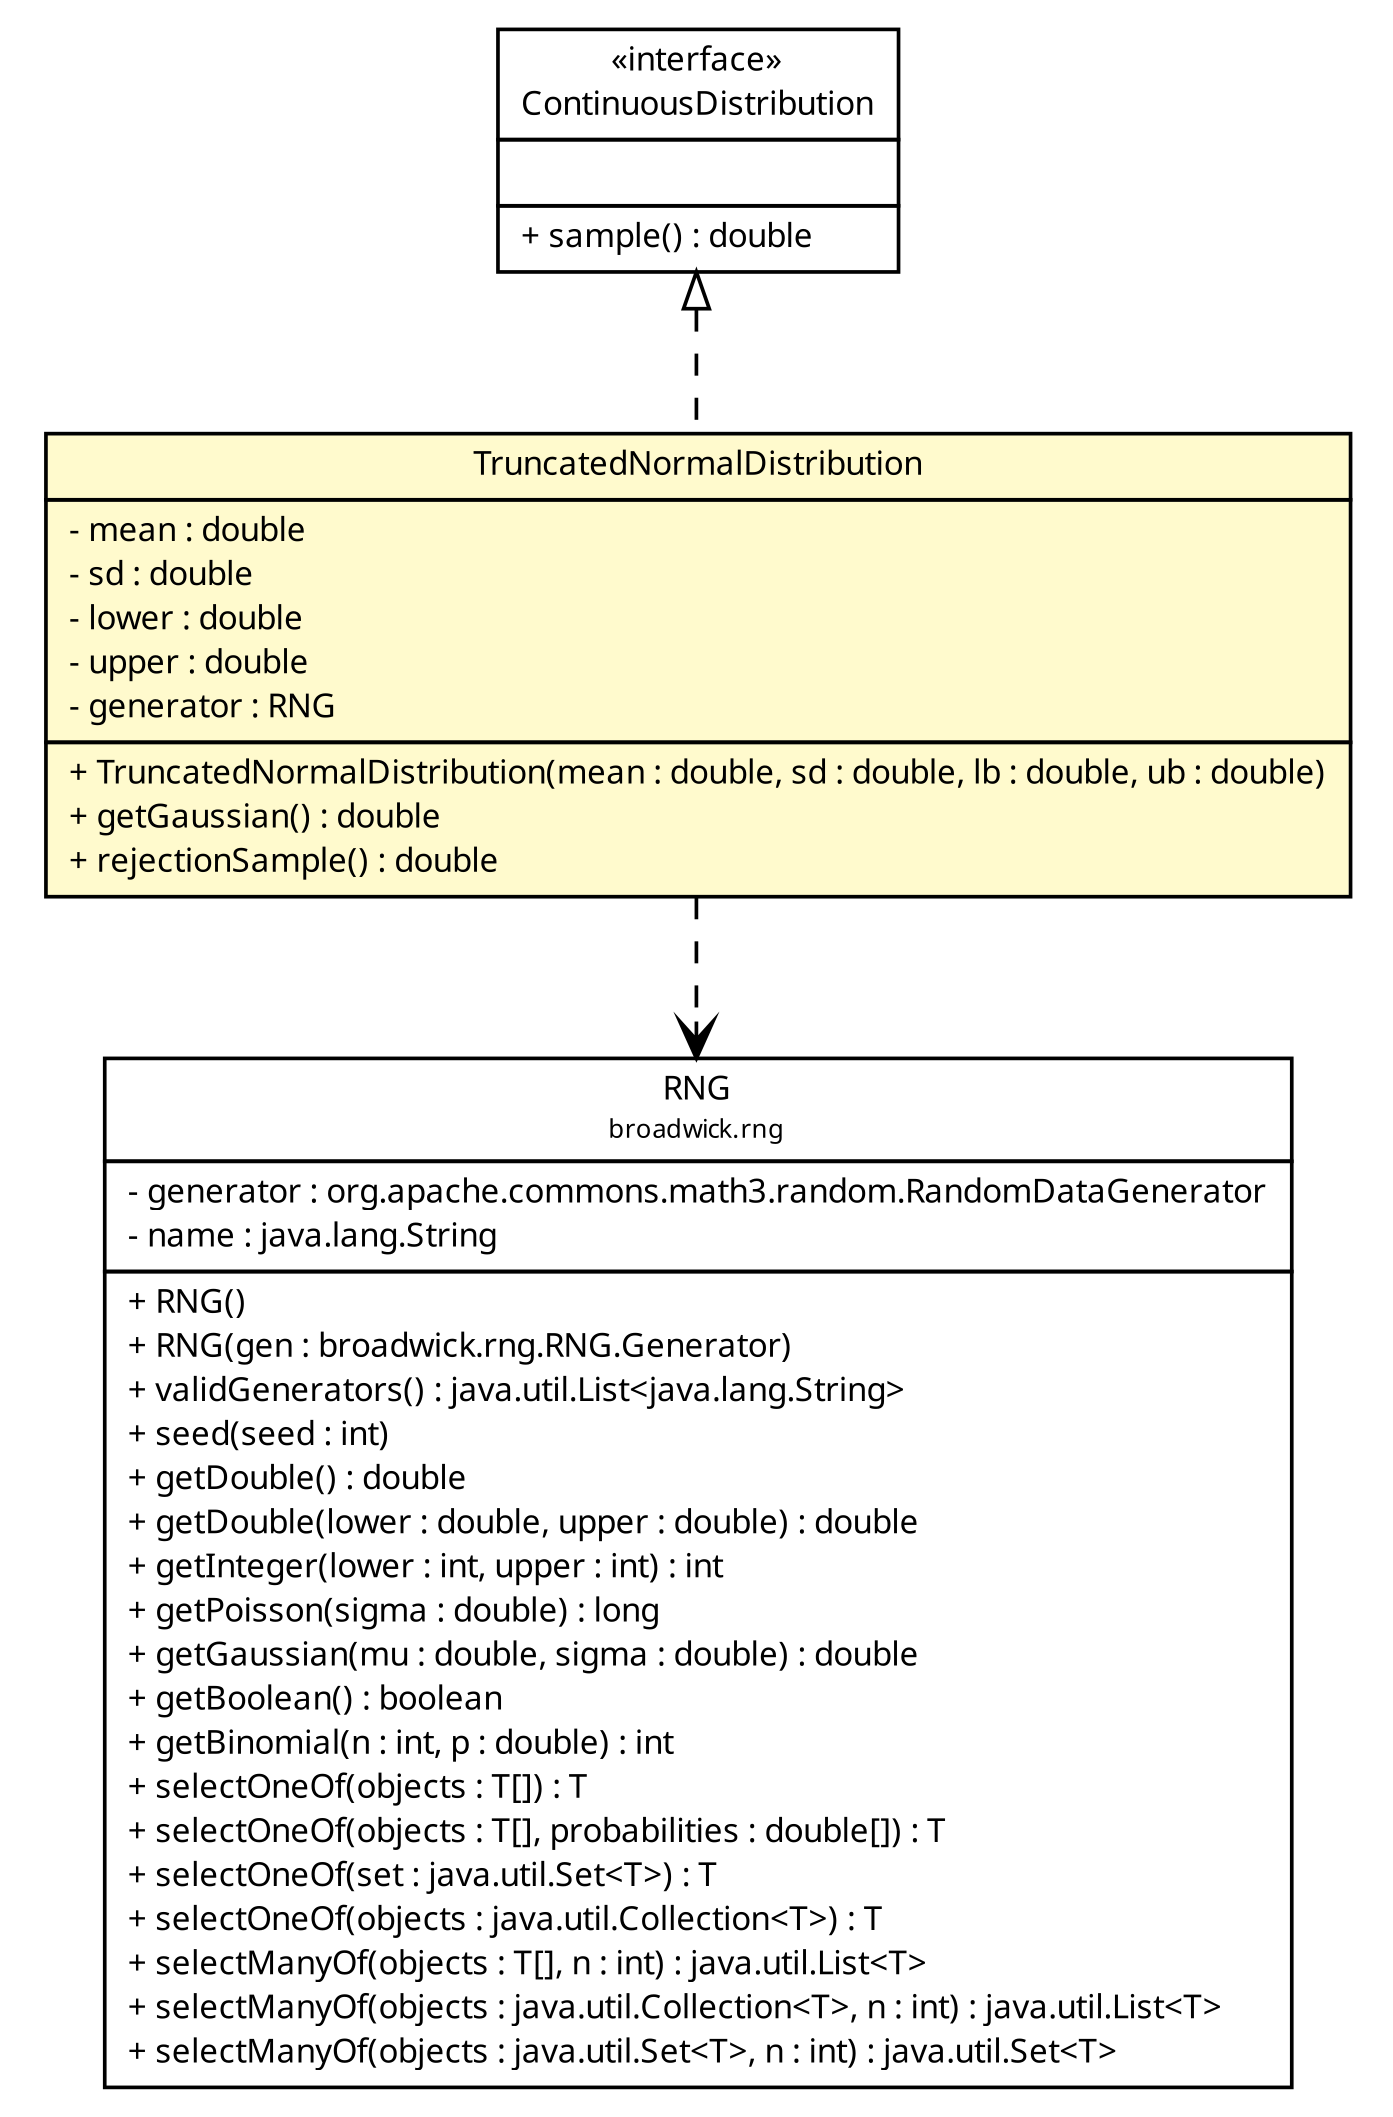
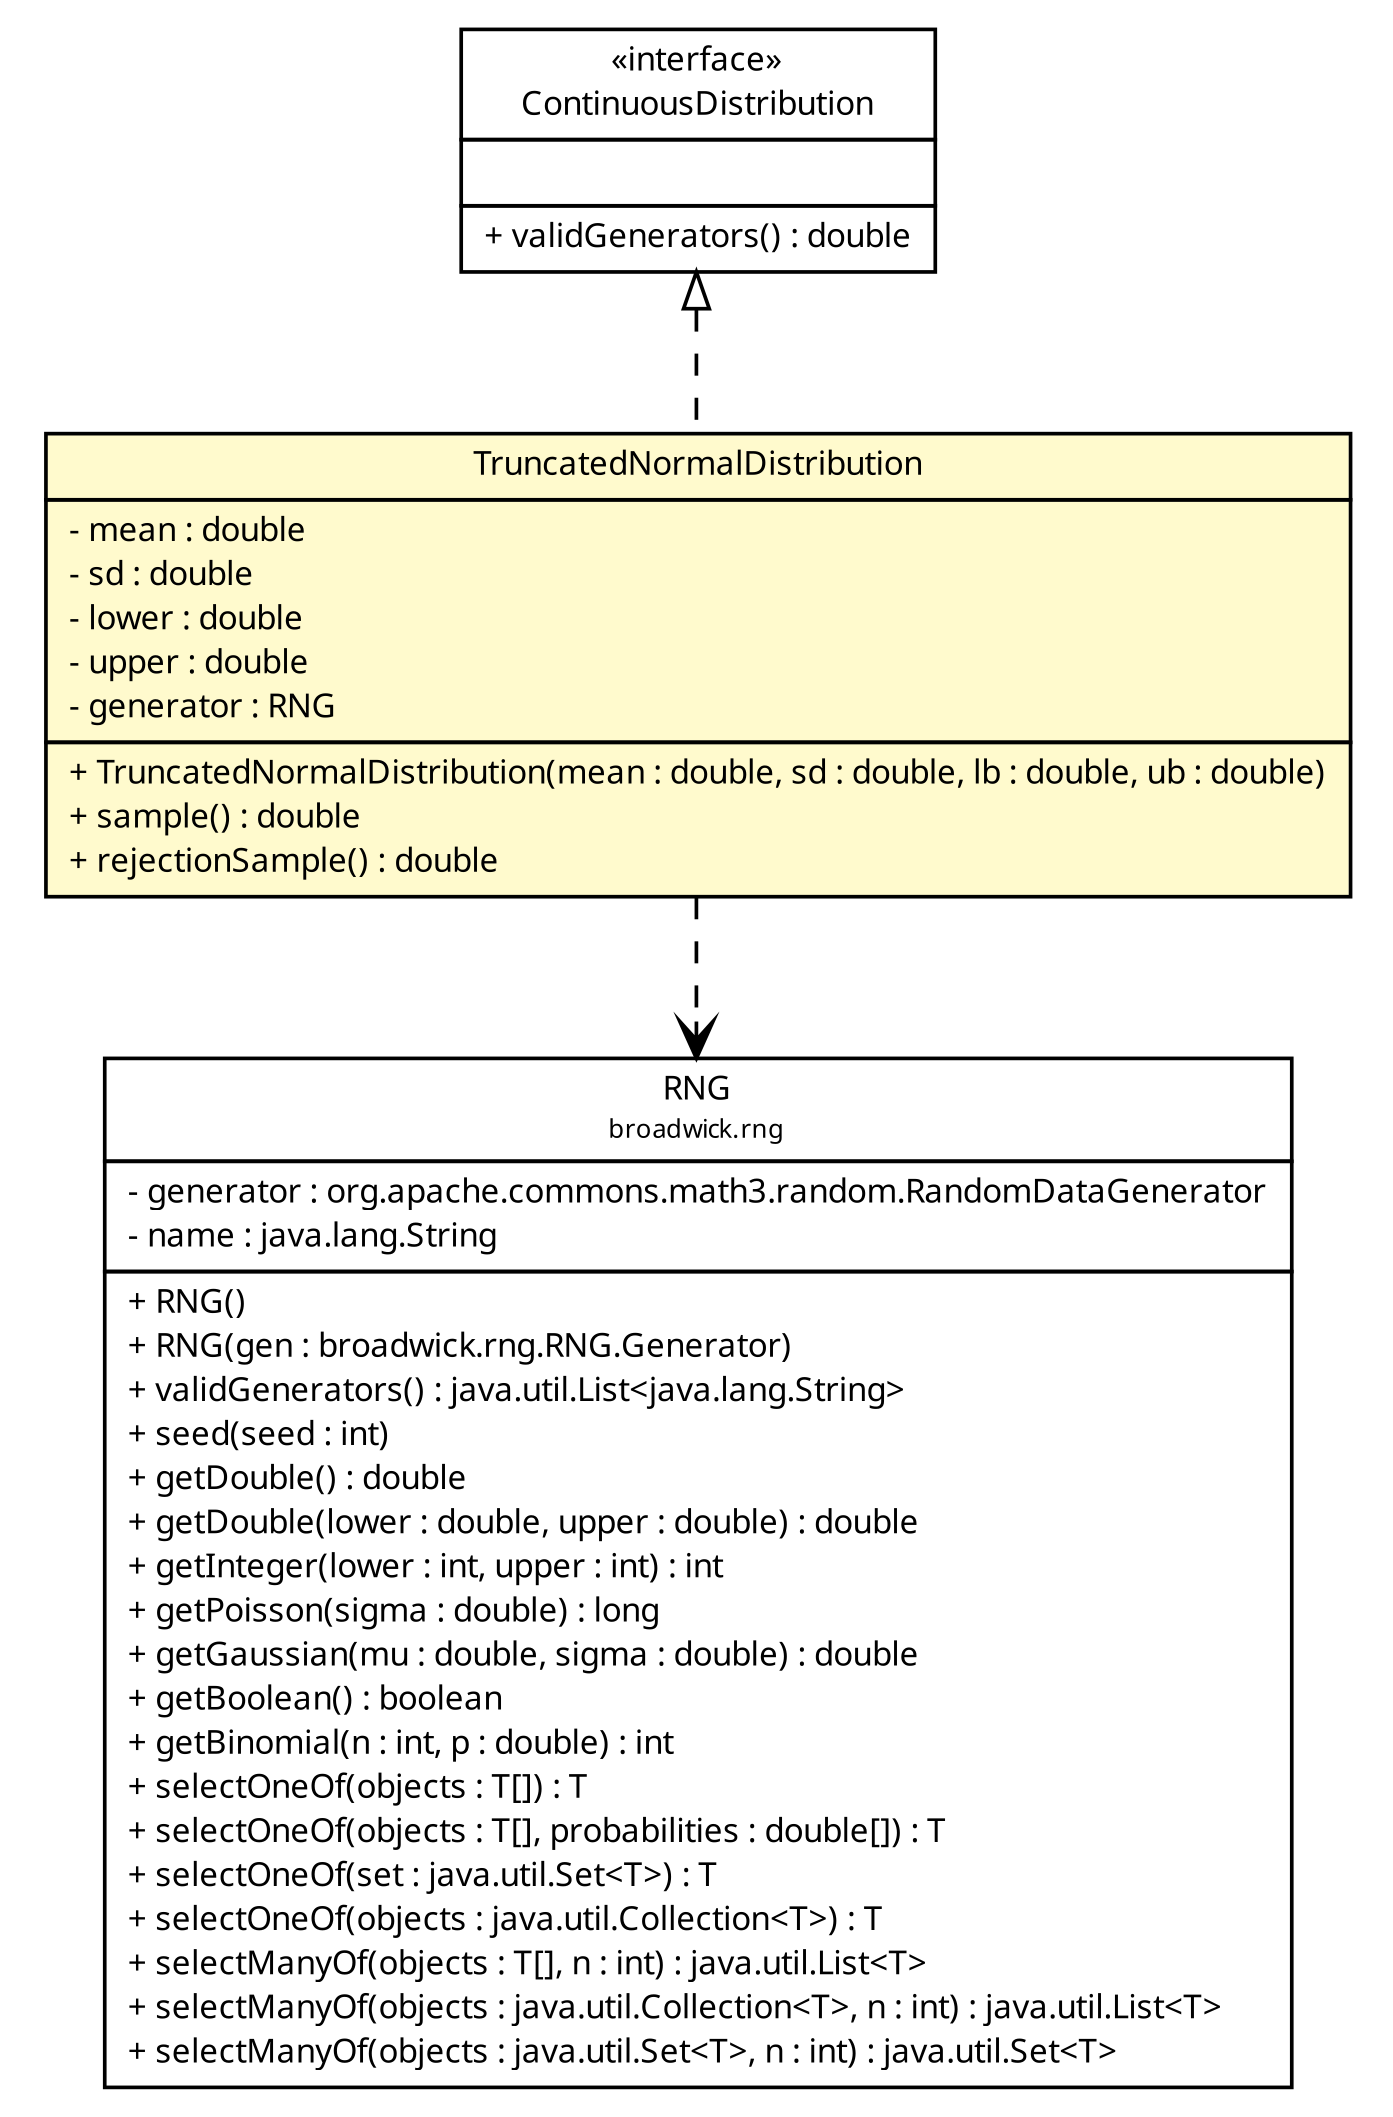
node "ContinuousDistribution": text "+ sample() : double" -> "+ validGenerators() : double"
node "TruncatedNormalDistribution": text "+ getGaussian() : double" -> "+ sample() : double"
